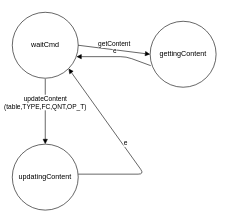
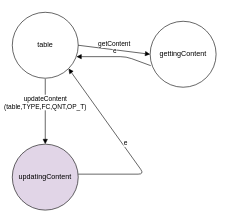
node "waitCmd": label "waitCmd" -> "table"
node "updatingContent": fillcolor #ffffff -> #e1d5e7
